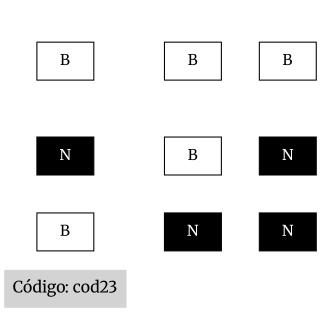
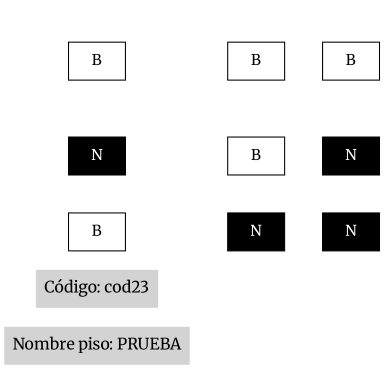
node "Nombre piso: PRUEBA": added
